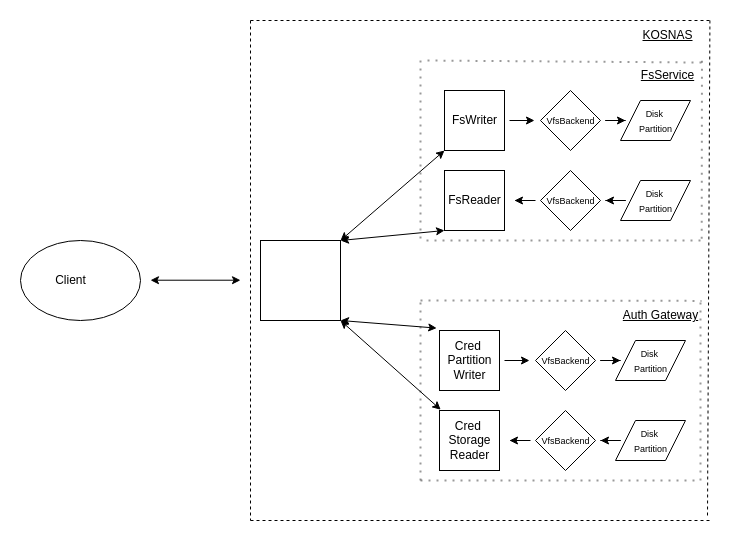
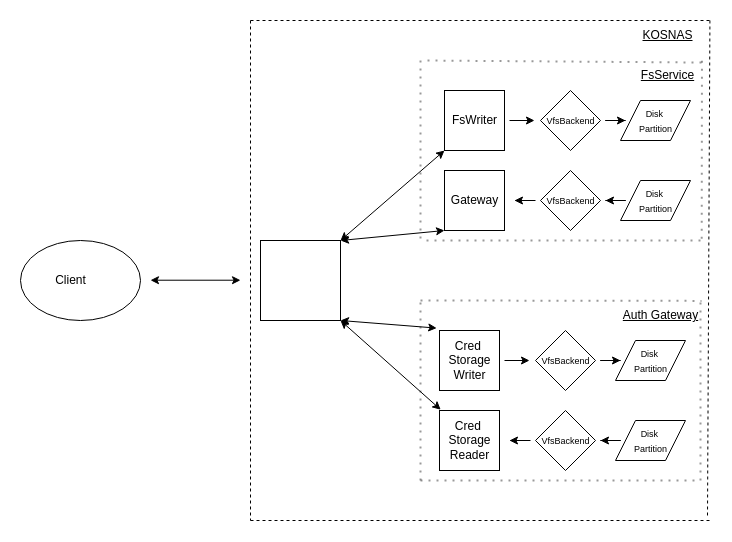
node "FsReader": label "FsReader" -> "Gateway"
node "Cred Partition Writer": label "Cred Partition Writer" -> "Cred Storage Writer"
